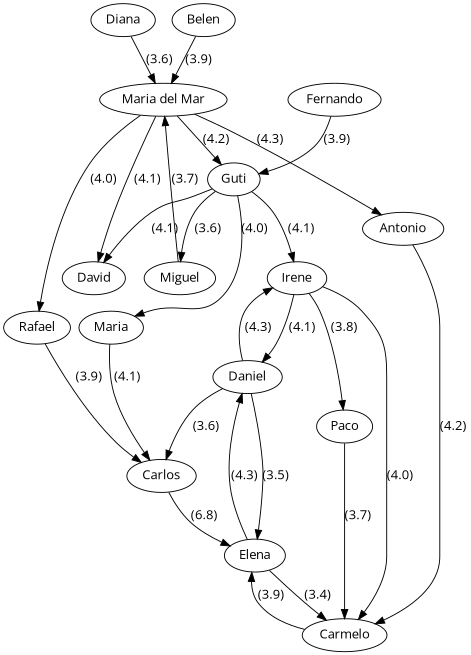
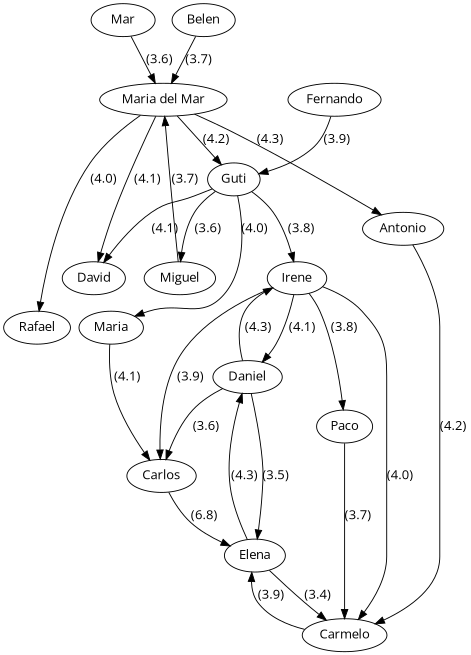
node "Diana": label "Diana" -> "Mar"
edge "Belen" -> "Maria del Mar": label "(3.9)" -> "(3.7)"
edge "Guti" -> "Irene": label "(4.1)" -> "(3.8)"
edge "Rafael" -> "Carlos": now "Irene" -> "Carlos"
